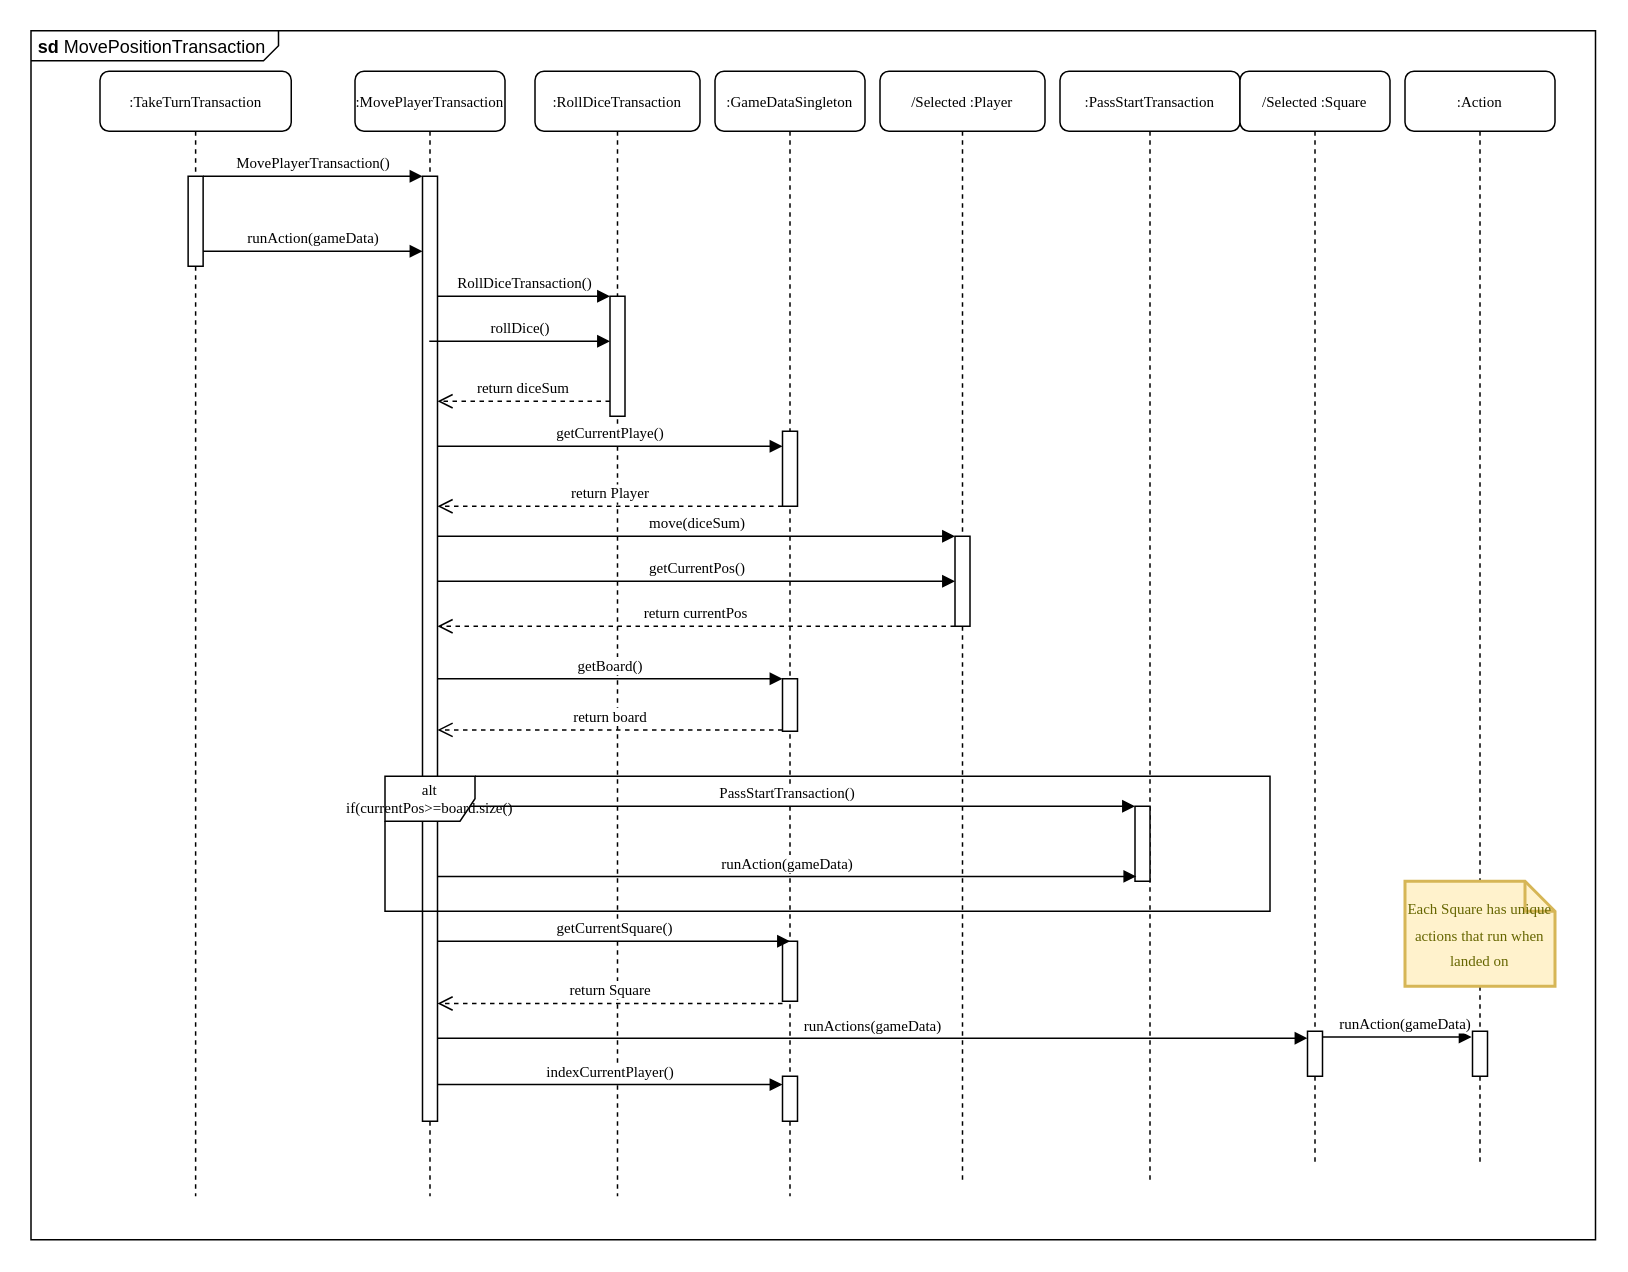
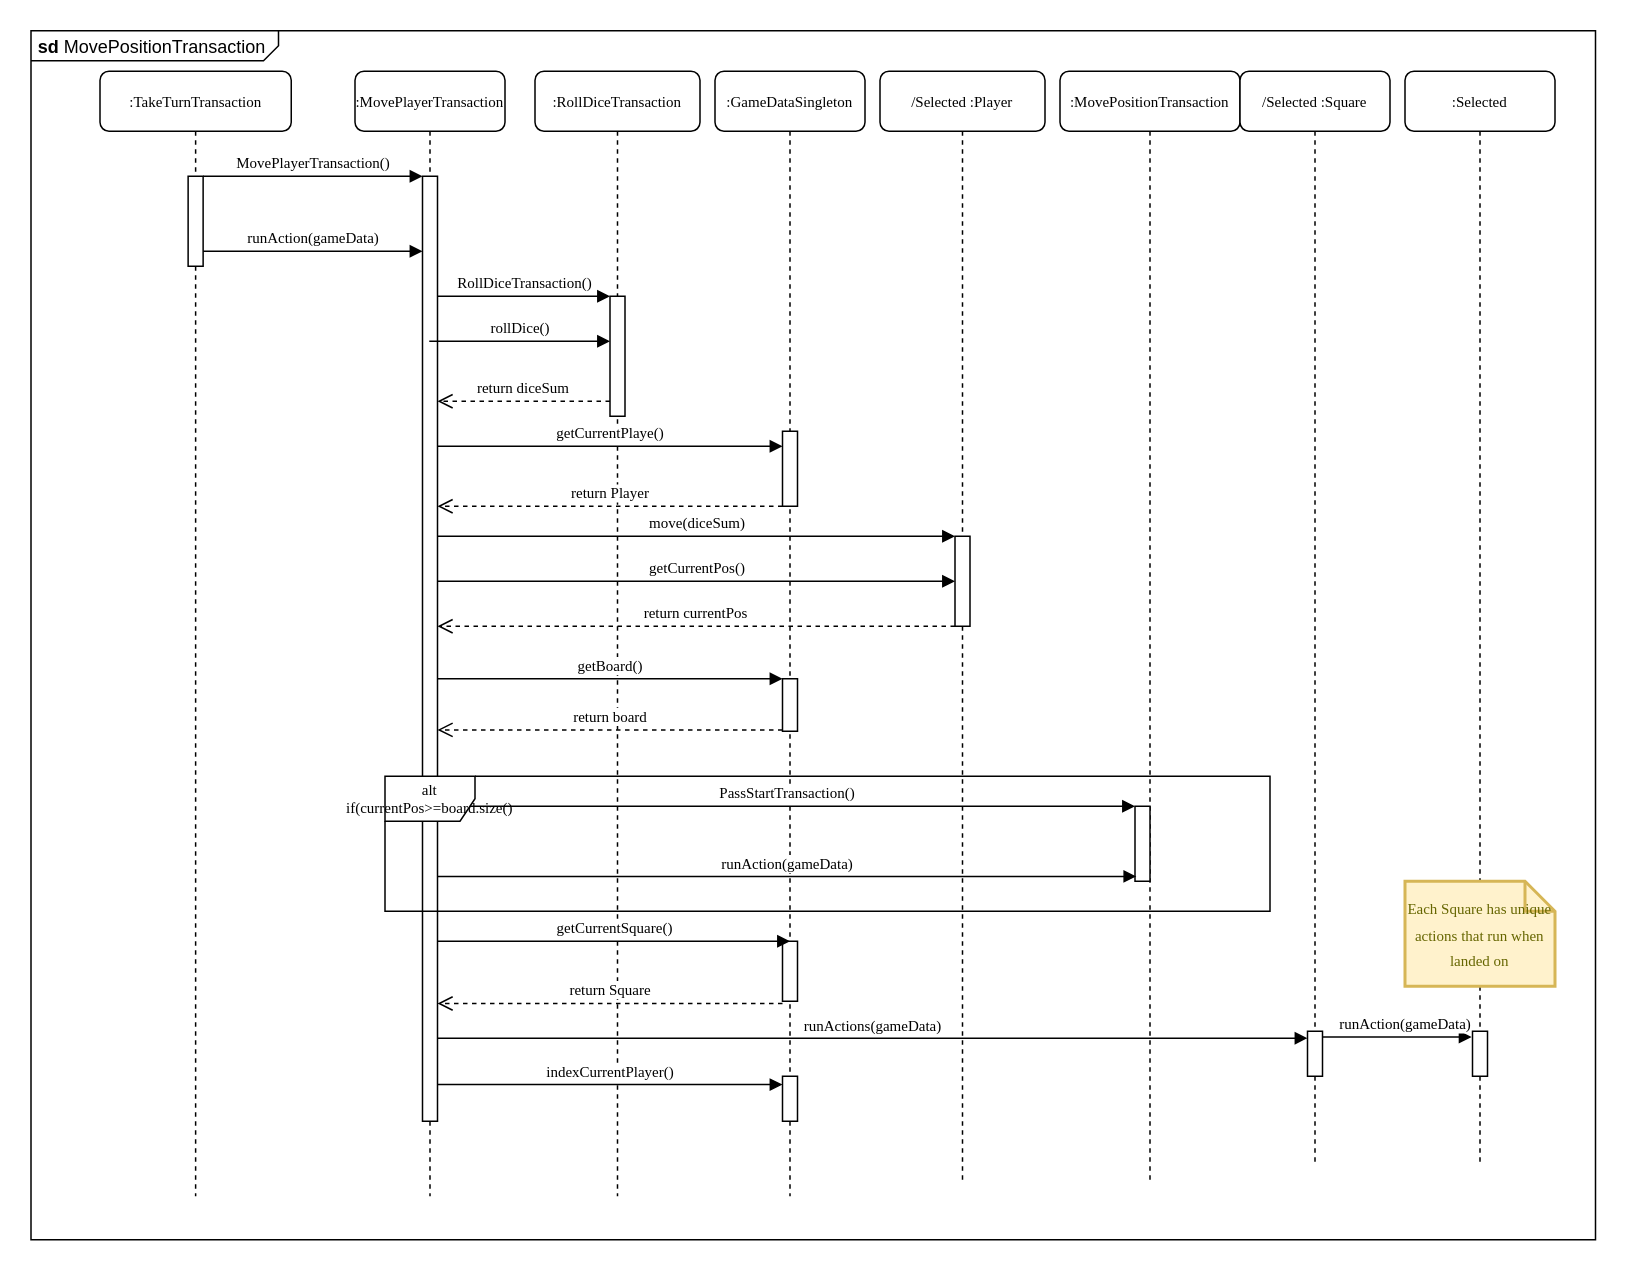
node ":PassStartTransaction": label ":PassStartTransaction" -> ":MovePositionTransaction"
node ":Action": label ":Action" -> ":Selected"
